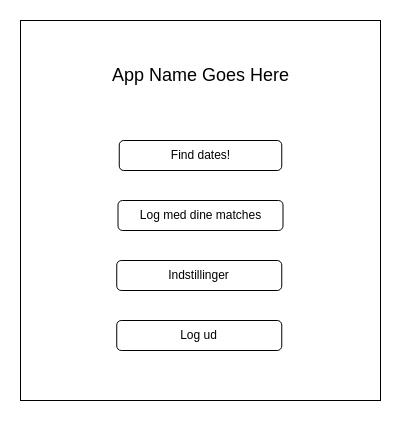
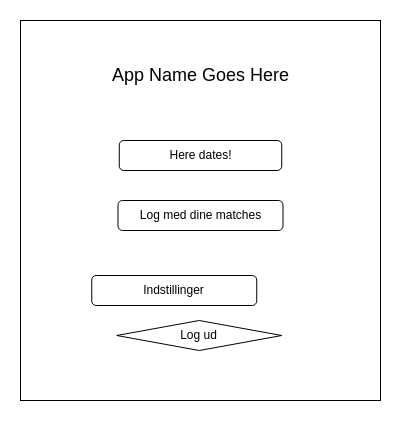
node "Find dates!": label "Find dates!" -> "Here dates!"
node "Indstillinger": moved (199, 276) -> (174, 291)
node "Log ud": shape rounded rectangle -> diamond
